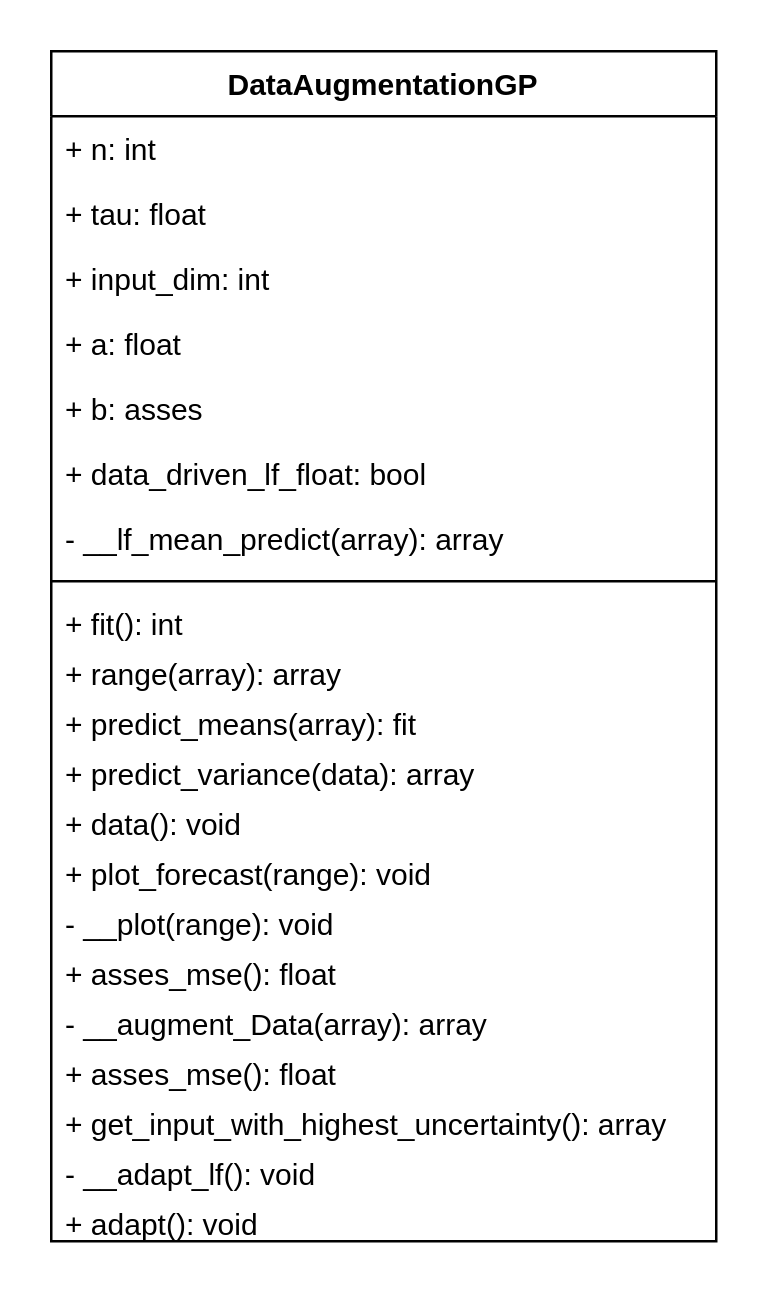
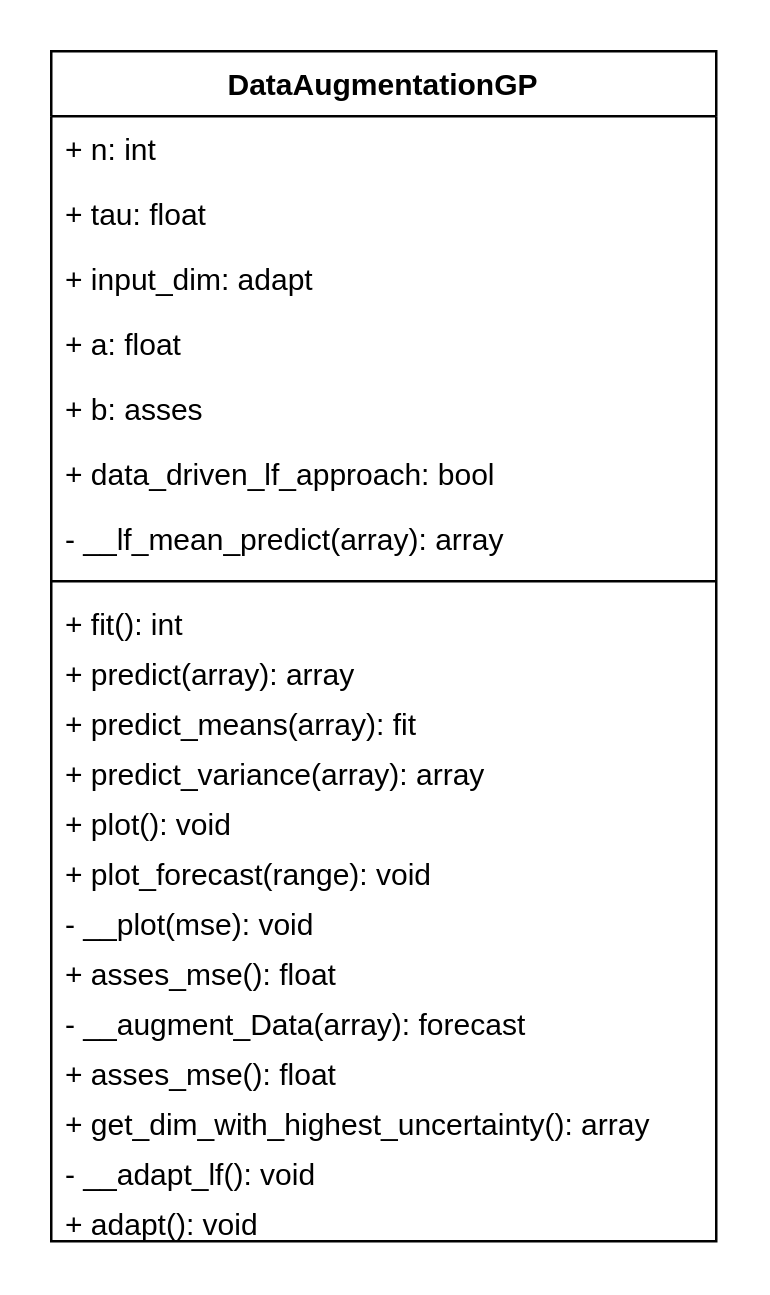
node "+ input_dim: int": label "+ input_dim: int" -> "+ input_dim: adapt"
node "+ data_driven_lf_float: bool": label "+ data_driven_lf_float: bool" -> "+ data_driven_lf_approach: bool"
node "+ range(array): array": label "+ range(array): array" -> "+ predict(array): array"
node "+ predict_variance(data): array": label "+ predict_variance(data): array" -> "+ predict_variance(array): array"
node "+ data(): void": label "+ data(): void" -> "+ plot(): void"
node "- __plot(range): void": label "- __plot(range): void" -> "- __plot(mse): void"
node "- __augment_Data(array): array": label "- __augment_Data(array): array" -> "- __augment_Data(array): forecast"
node "+ get_input_with_highest_uncertainty(): array": label "+ get_input_with_highest_uncertainty(): array" -> "+ get_dim_with_highest_uncertainty(): array"
